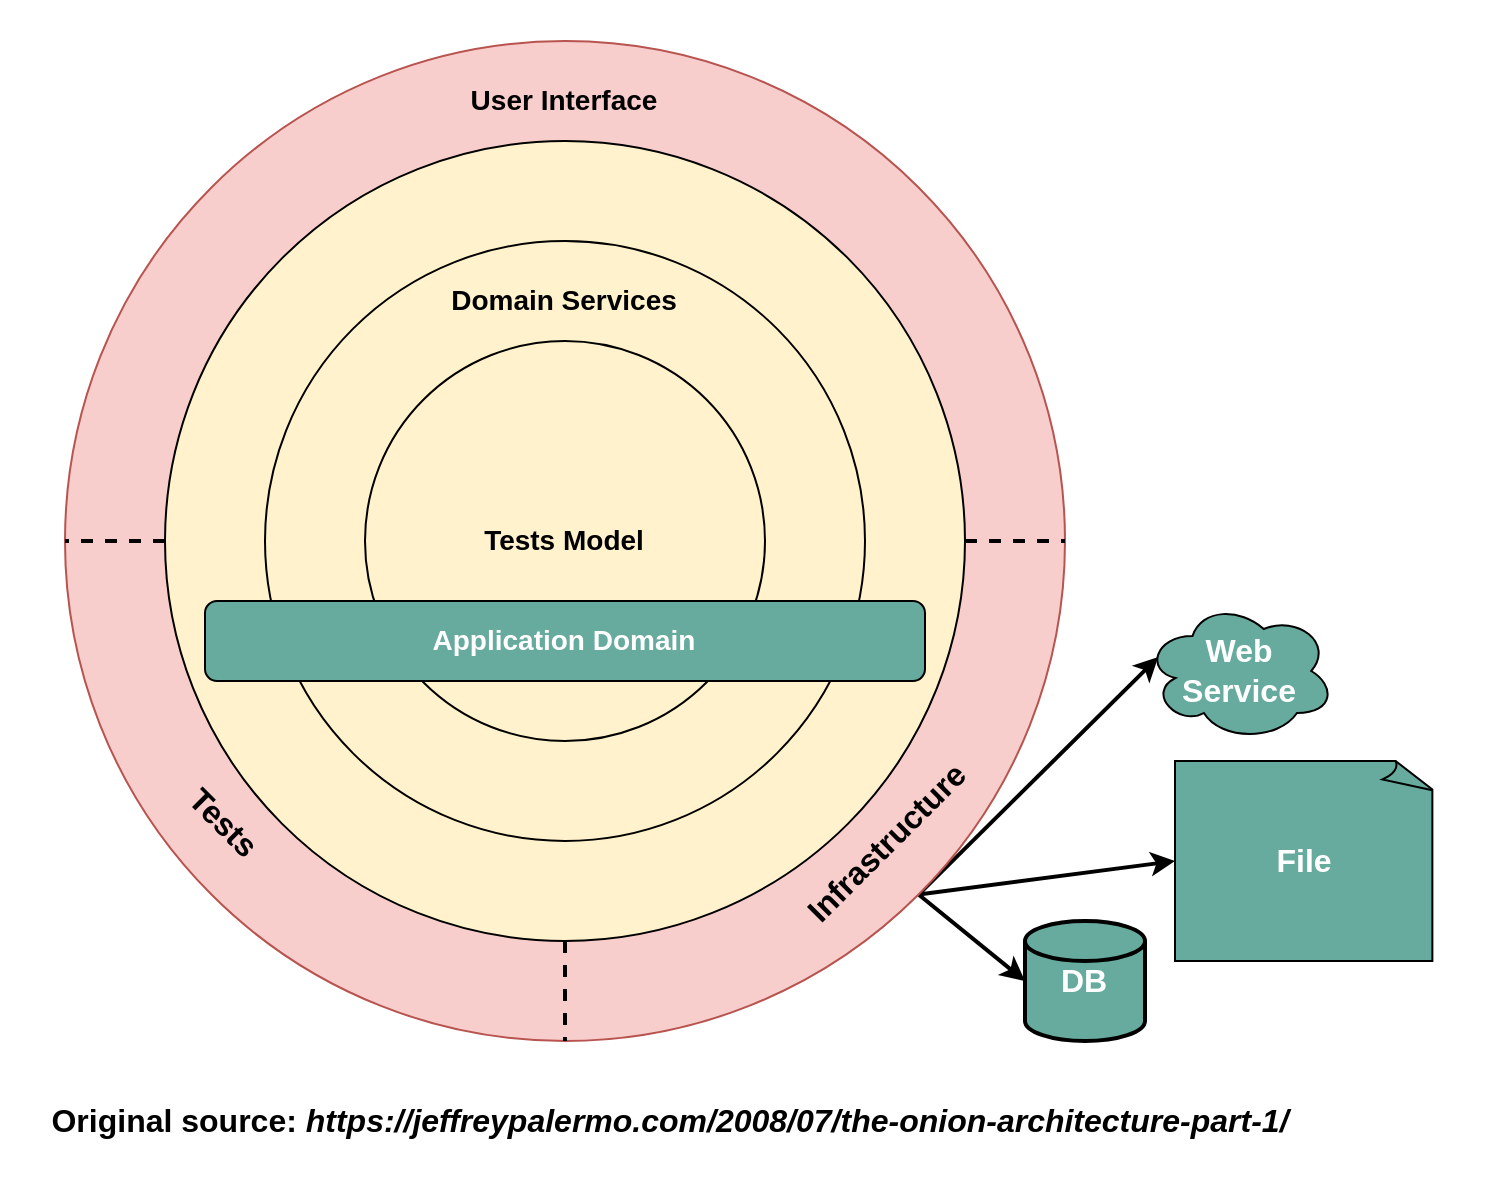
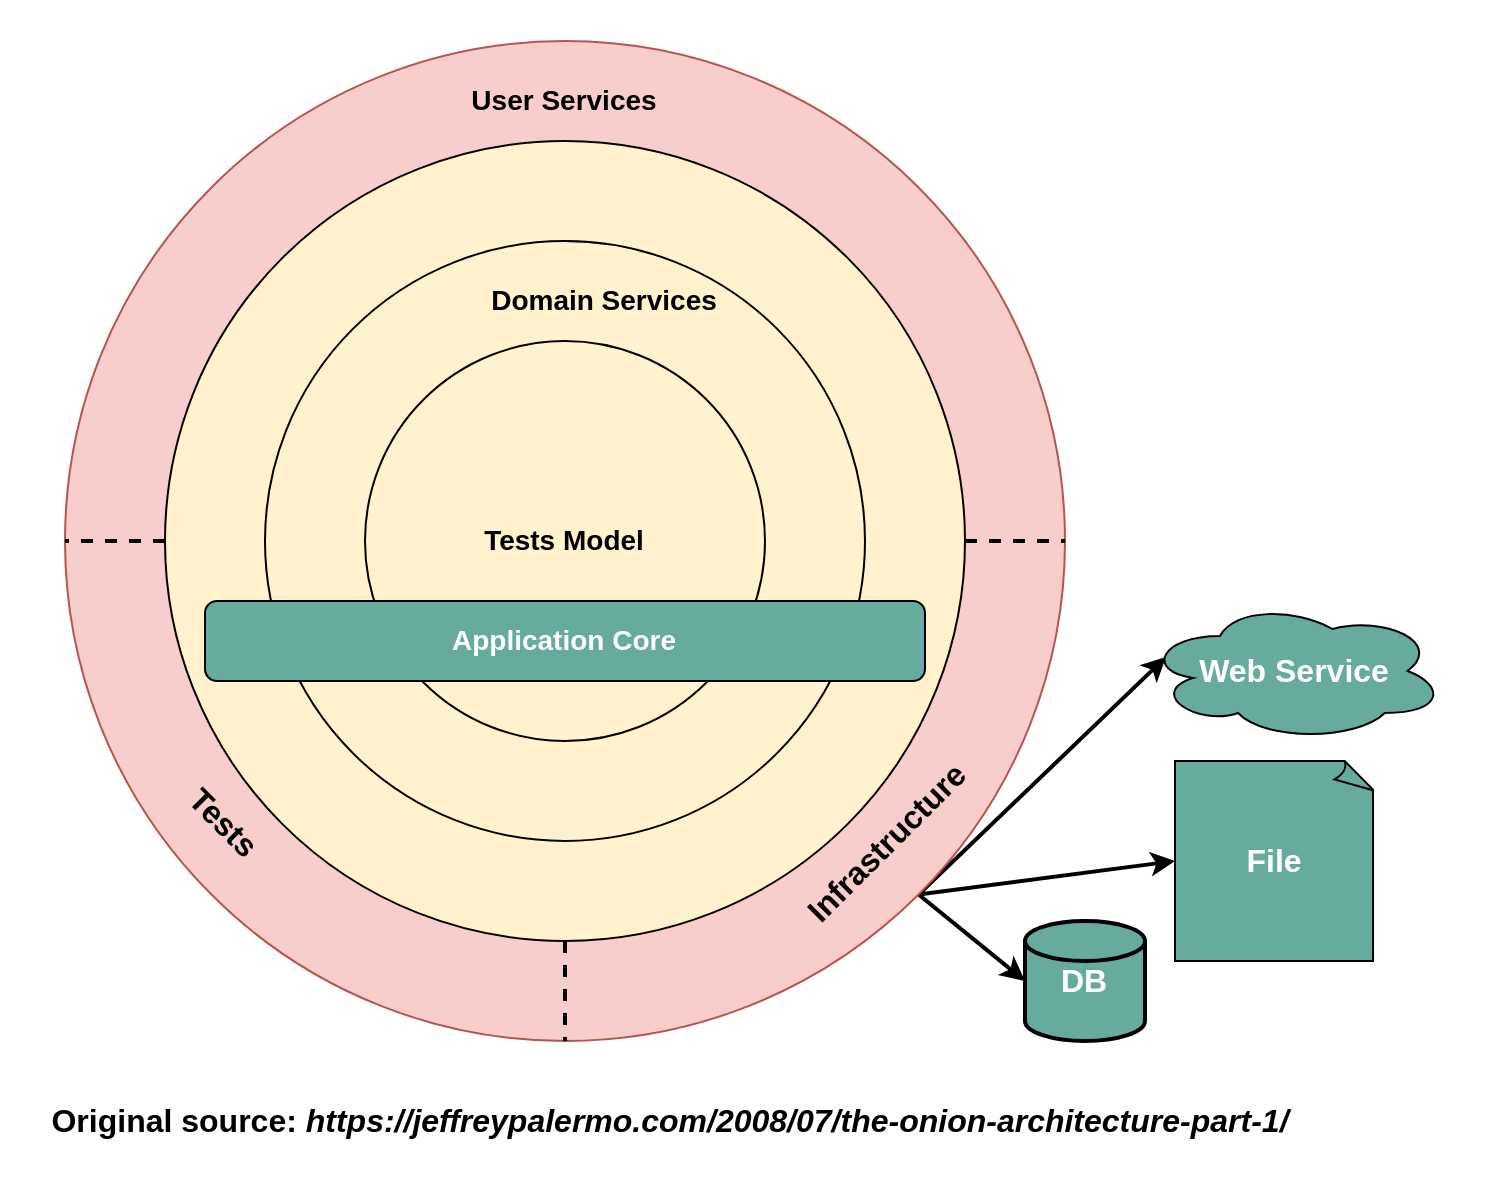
node "User Interface": label "User Interface" -> "User Services"
node "Domain Services": moved (565, 301) -> (605, 301)
node "Application Domain": label "Application Domain" -> "Application Core"
node "Web Service": size 190x140 -> 300x140
node "File": size 260x200 -> 200x200
